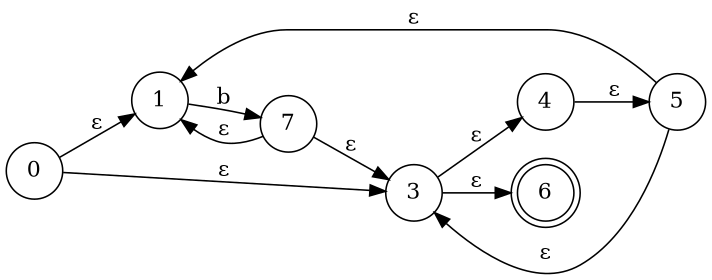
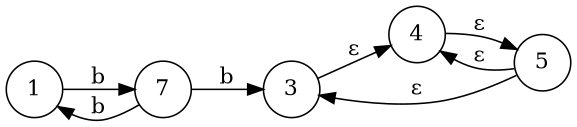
edge "5" -> "1": now "5" -> "4"
edge "7" -> "1": label "ε" -> "b"
edge "7" -> "3": label "ε" -> "b"
node "0": removed
node "6": removed
